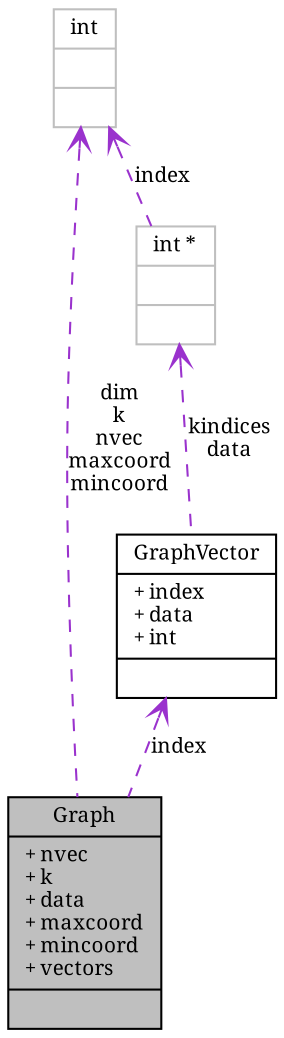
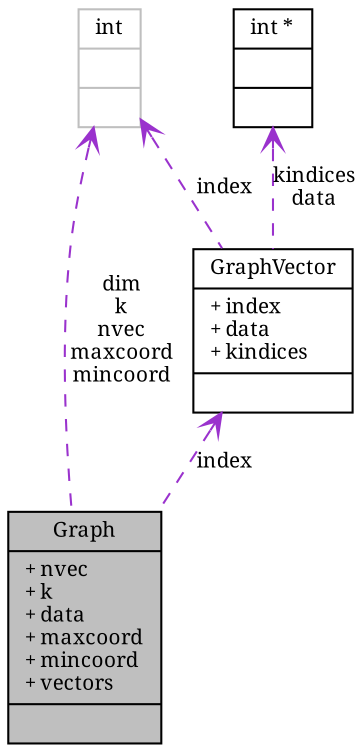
edge "int *" -> "int": now "GraphVector" -> "int"
node "int *": color grey75 -> black
node "GraphVector": text "+ int" -> "+ kindices"
